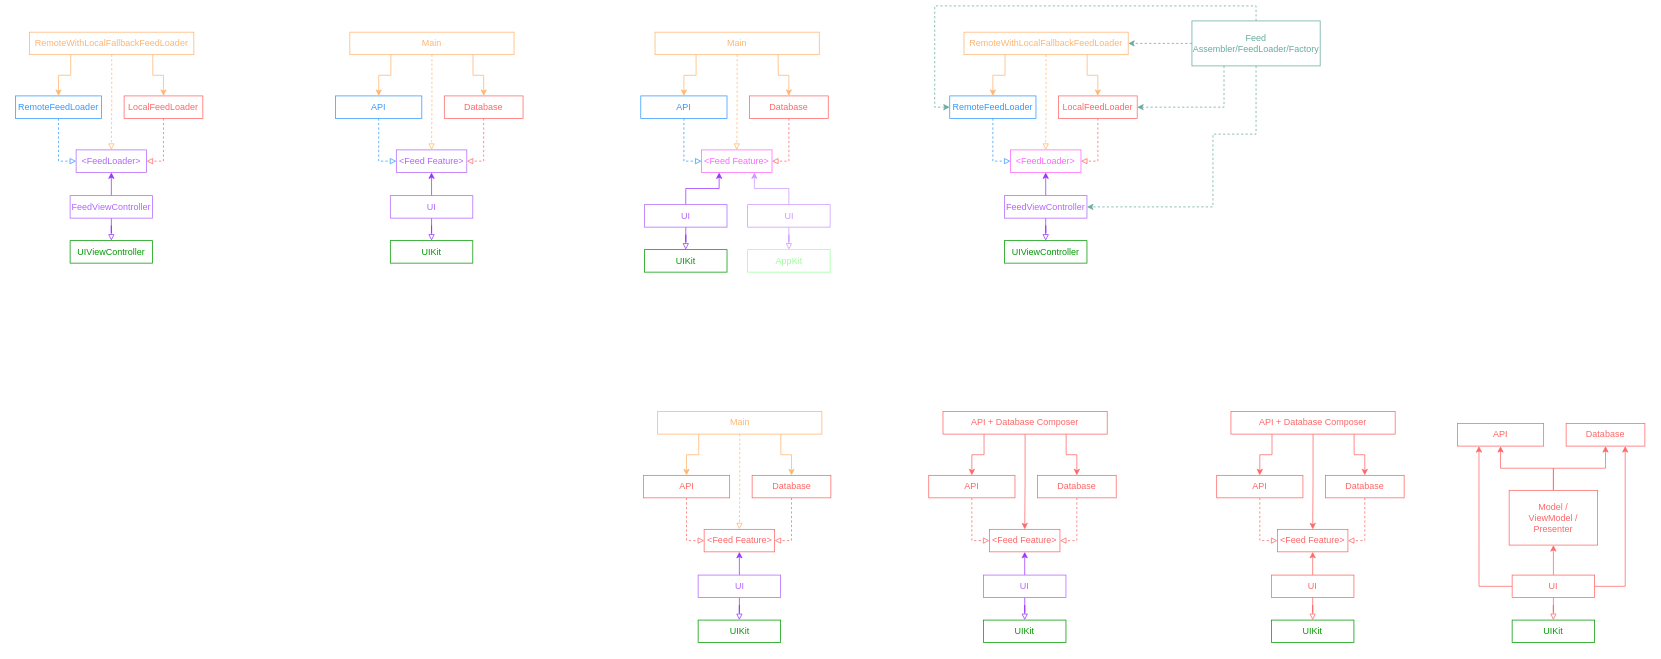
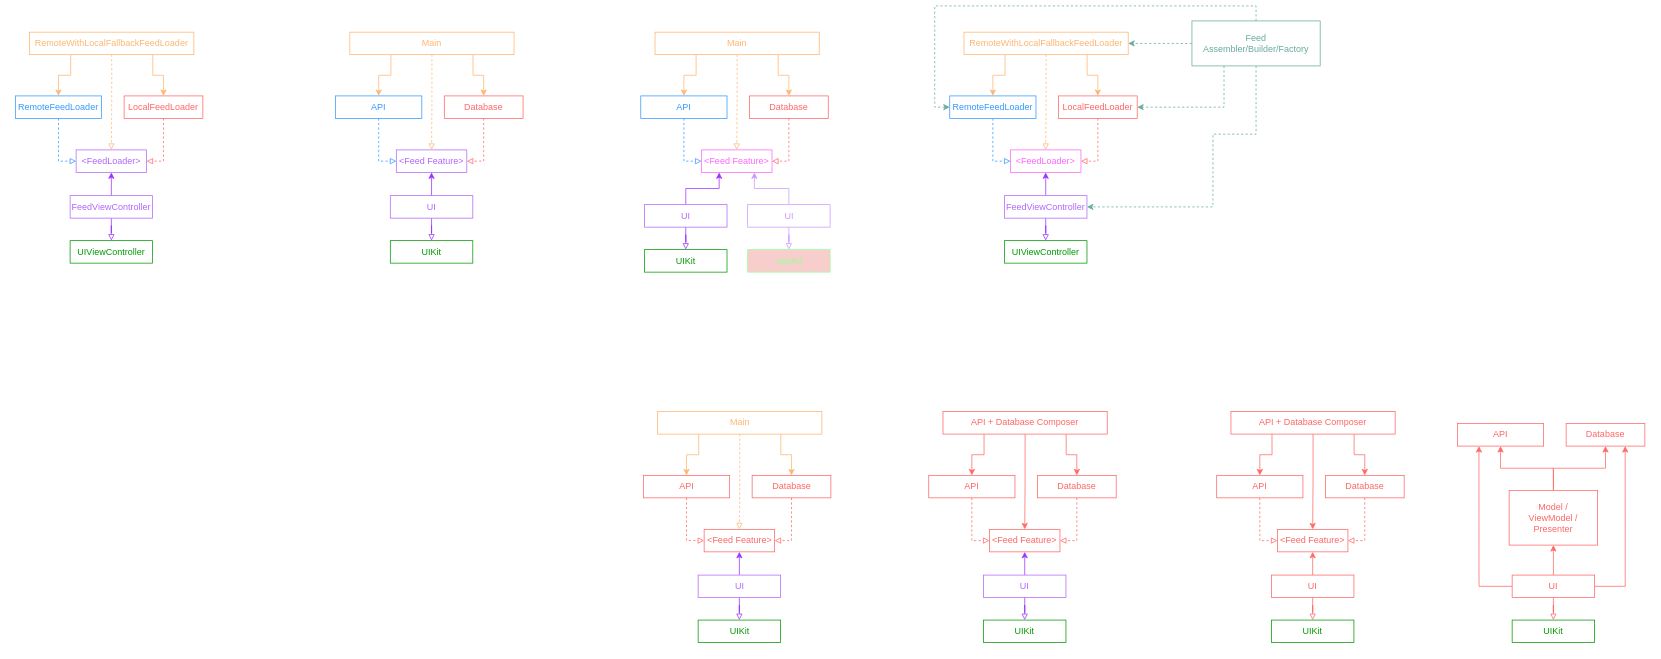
node "Feed Assembler/FeedLoader/Factory": label "Feed Assembler/FeedLoader/Factory" -> "Feed Assembler/Builder/Factory"
node "AppKit": fillcolor #ffffff -> #f8cecc
